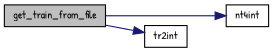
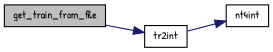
edge "get_train_from_file" -> "nt4int": now "tr2int" -> "nt4int"
